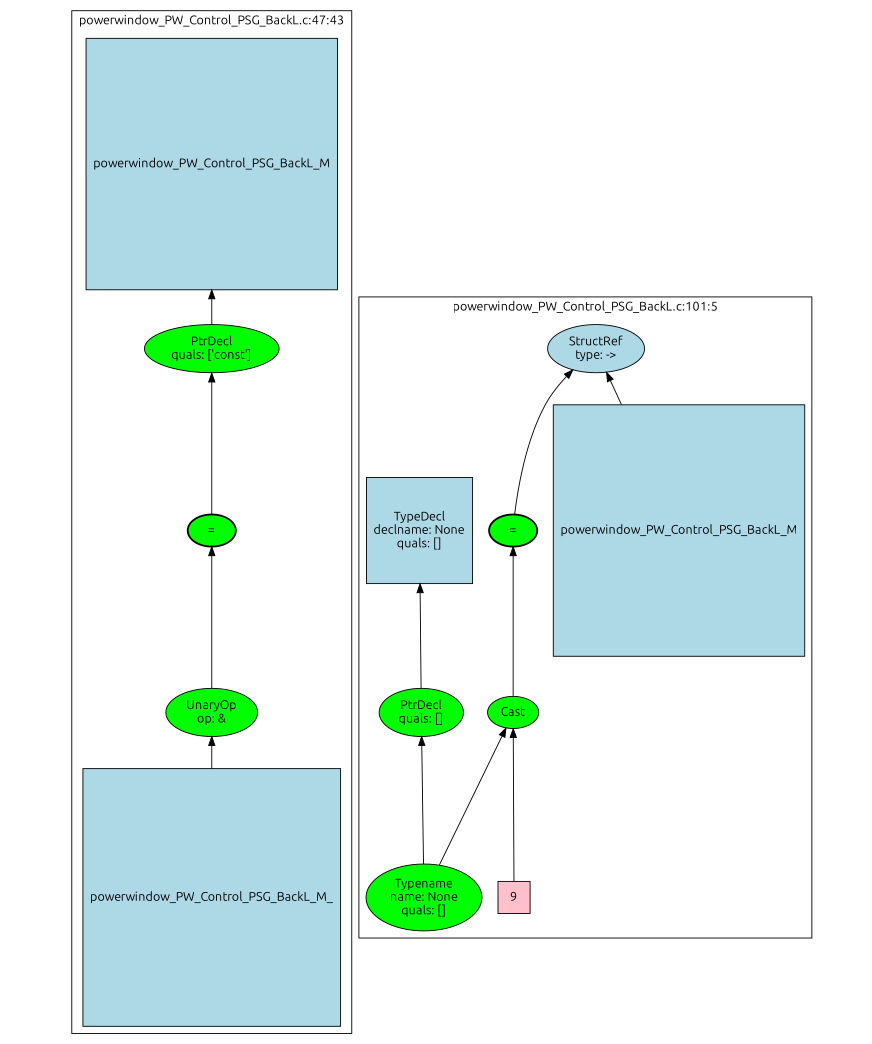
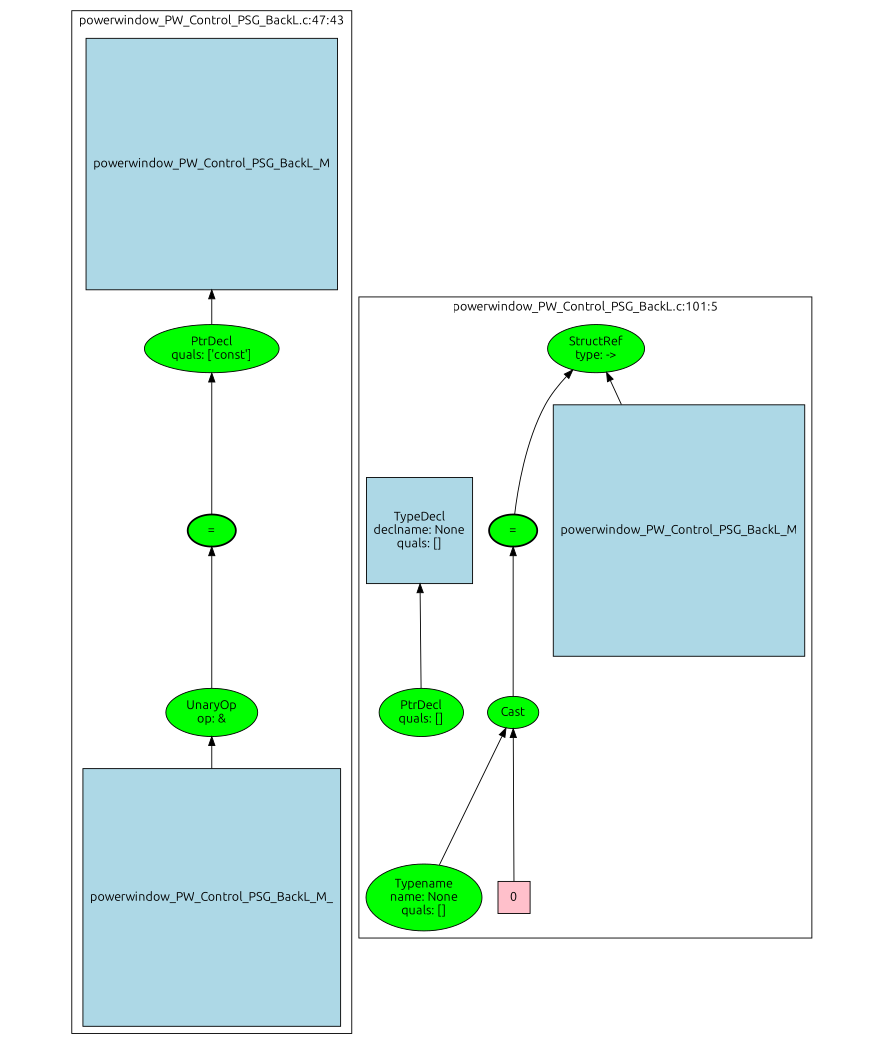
node "StructRef type: ->": fillcolor lightblue -> green
edge "PtrDecl quals: []" -- "Typename name: None quals: []": removed
node "9": label "9" -> "0"
